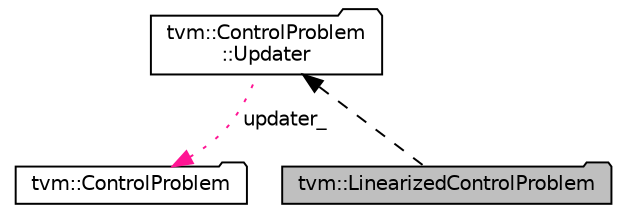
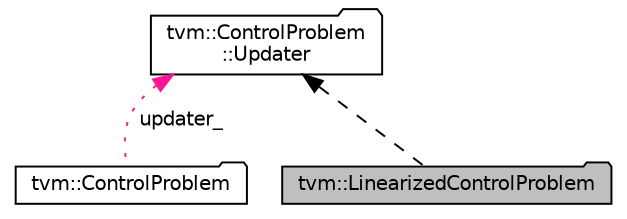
edge "tvm::ControlProblem ::Updater" -> "tvm::ControlProblem": reversed
